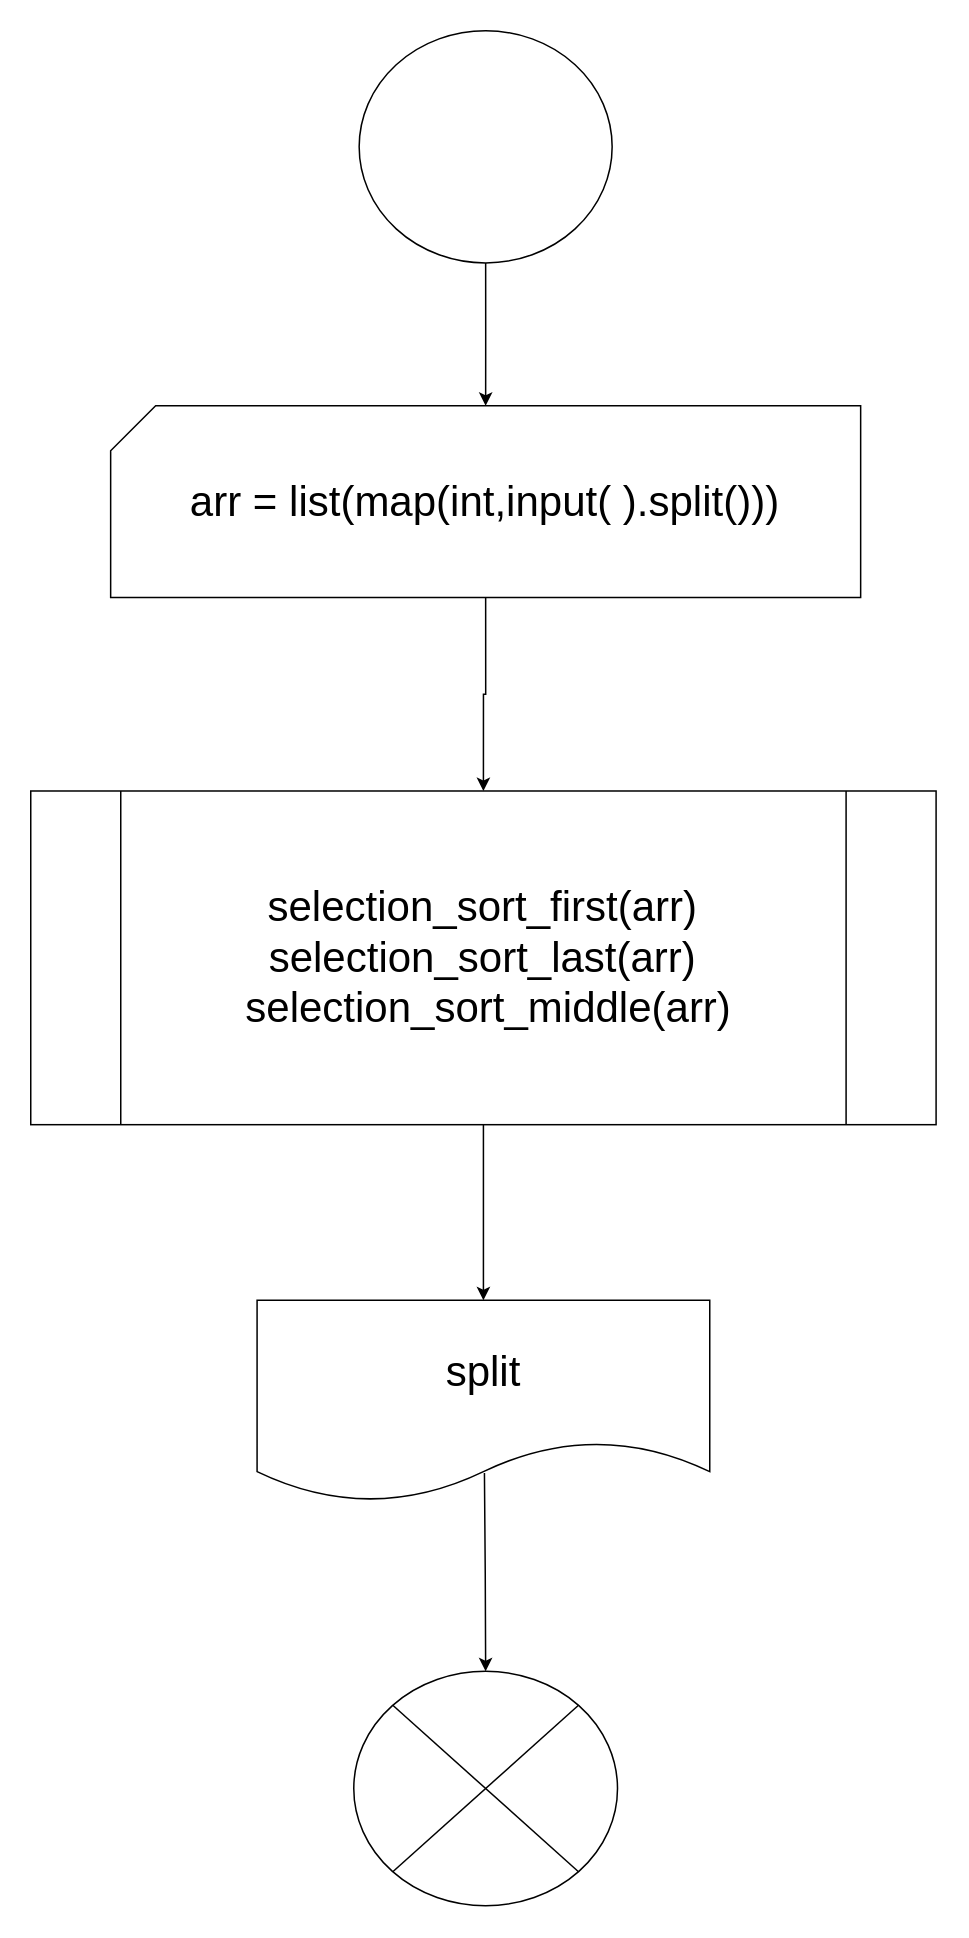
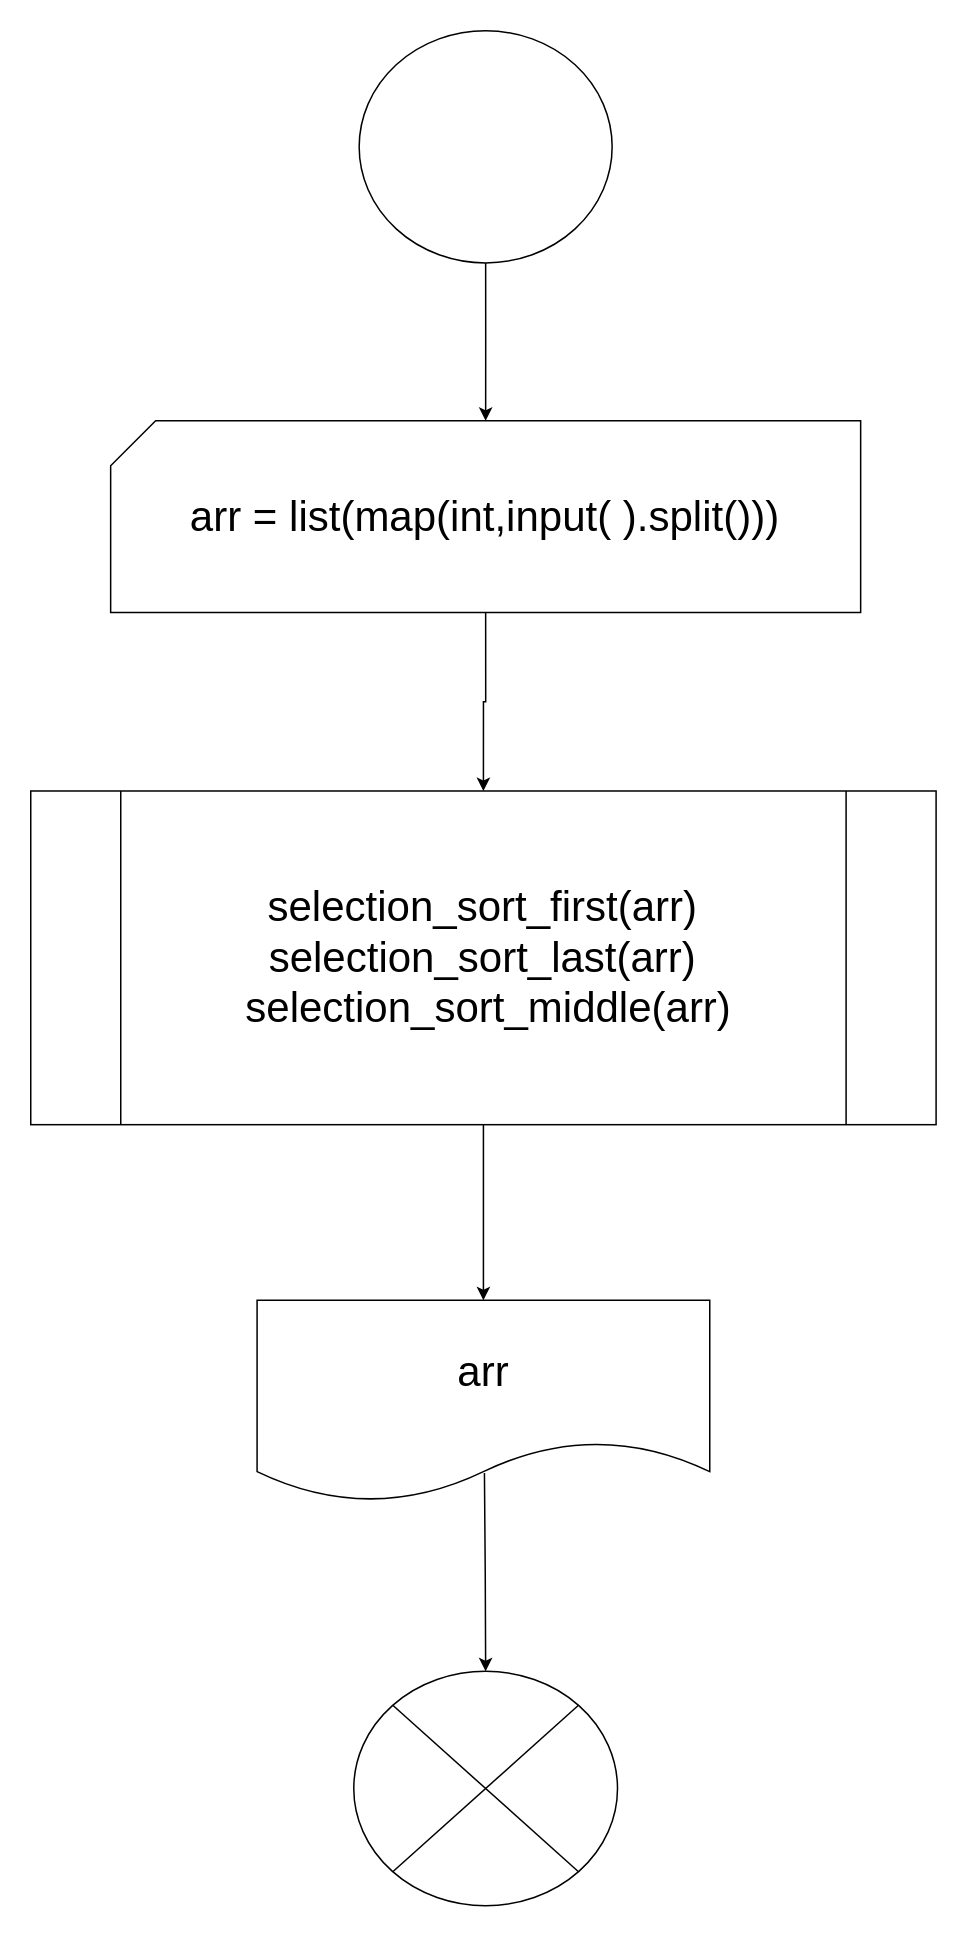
node "arr = list(map(int,input( ).split()))": moved (486, 502) -> (486, 517)
node "split": label "split" -> "arr"
